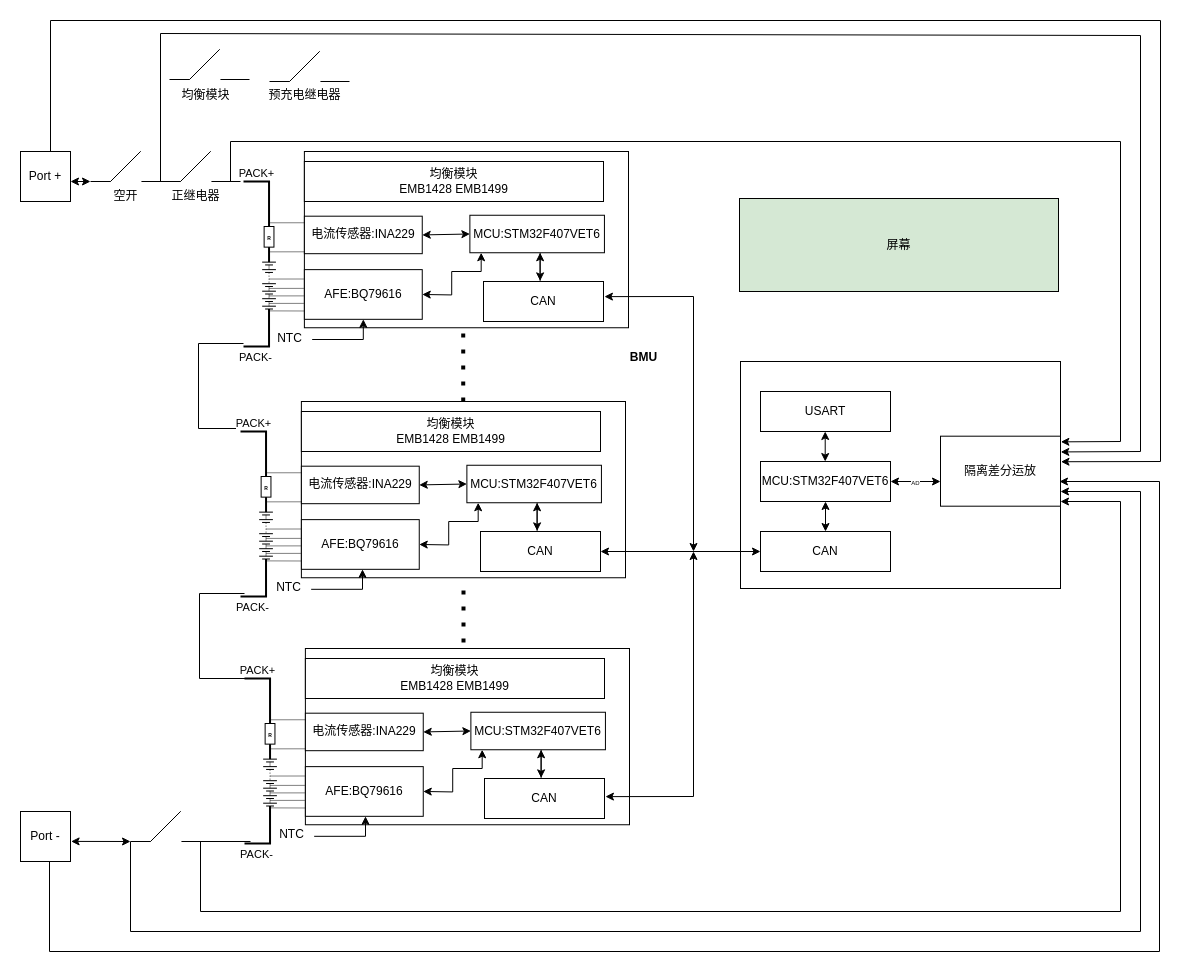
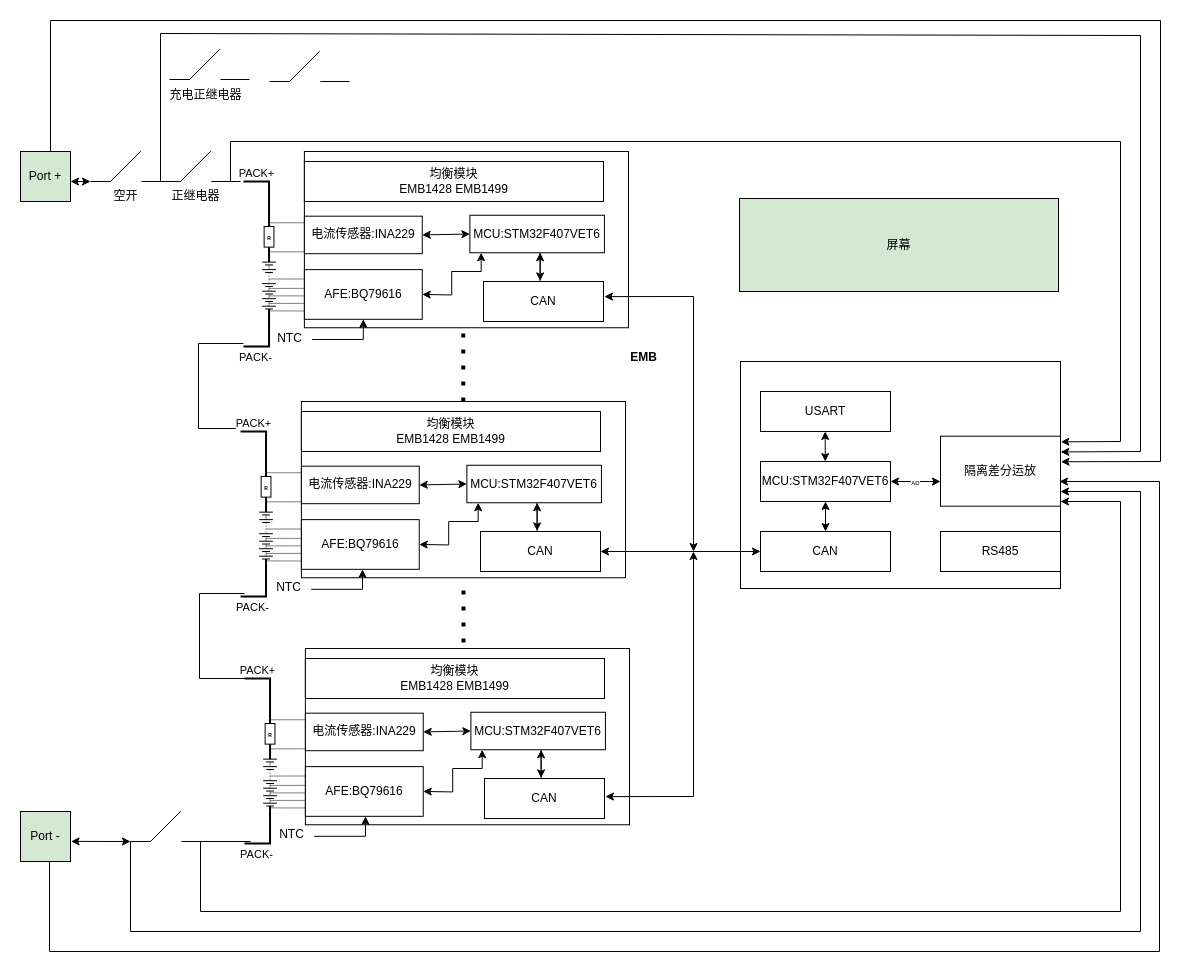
node "预充电继电器": removed
node "均衡模块": label "均衡模块" -> "充电正继电器"
node "Port +": fillcolor #ffffff -> #d5e8d4
node "BMU": label "BMU" -> "EMB"
node "RS485": added
node "Port -": fillcolor #ffffff -> #d5e8d4
